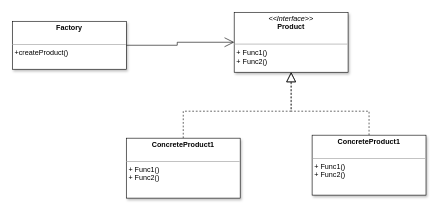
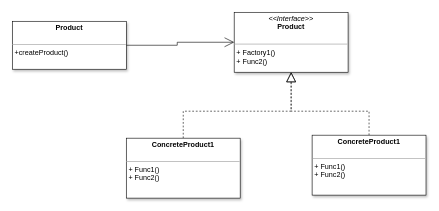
node "Factory +createProduct()": label "Factory +createProduct()" -> "Product +createProduct()"
node "<<Interface>> Product + Func1() + Func2()": label "<<Interface>> Product + Func1() + Func2()" -> "<<Interface>> Product + Factory1() + Func2()"
